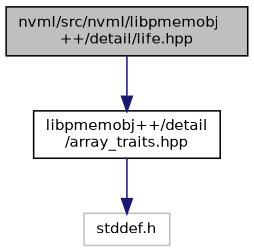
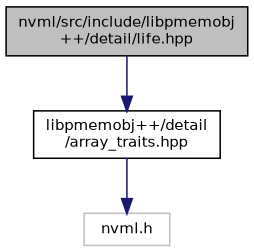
node "nvml/src/nvml/libpmemobj ++/detail/life.hpp": label "nvml/src/nvml/libpmemobj ++/detail/life.hpp" -> "nvml/src/include/libpmemobj ++/detail/life.hpp"
node "stddef.h": label "stddef.h" -> "nvml.h"
